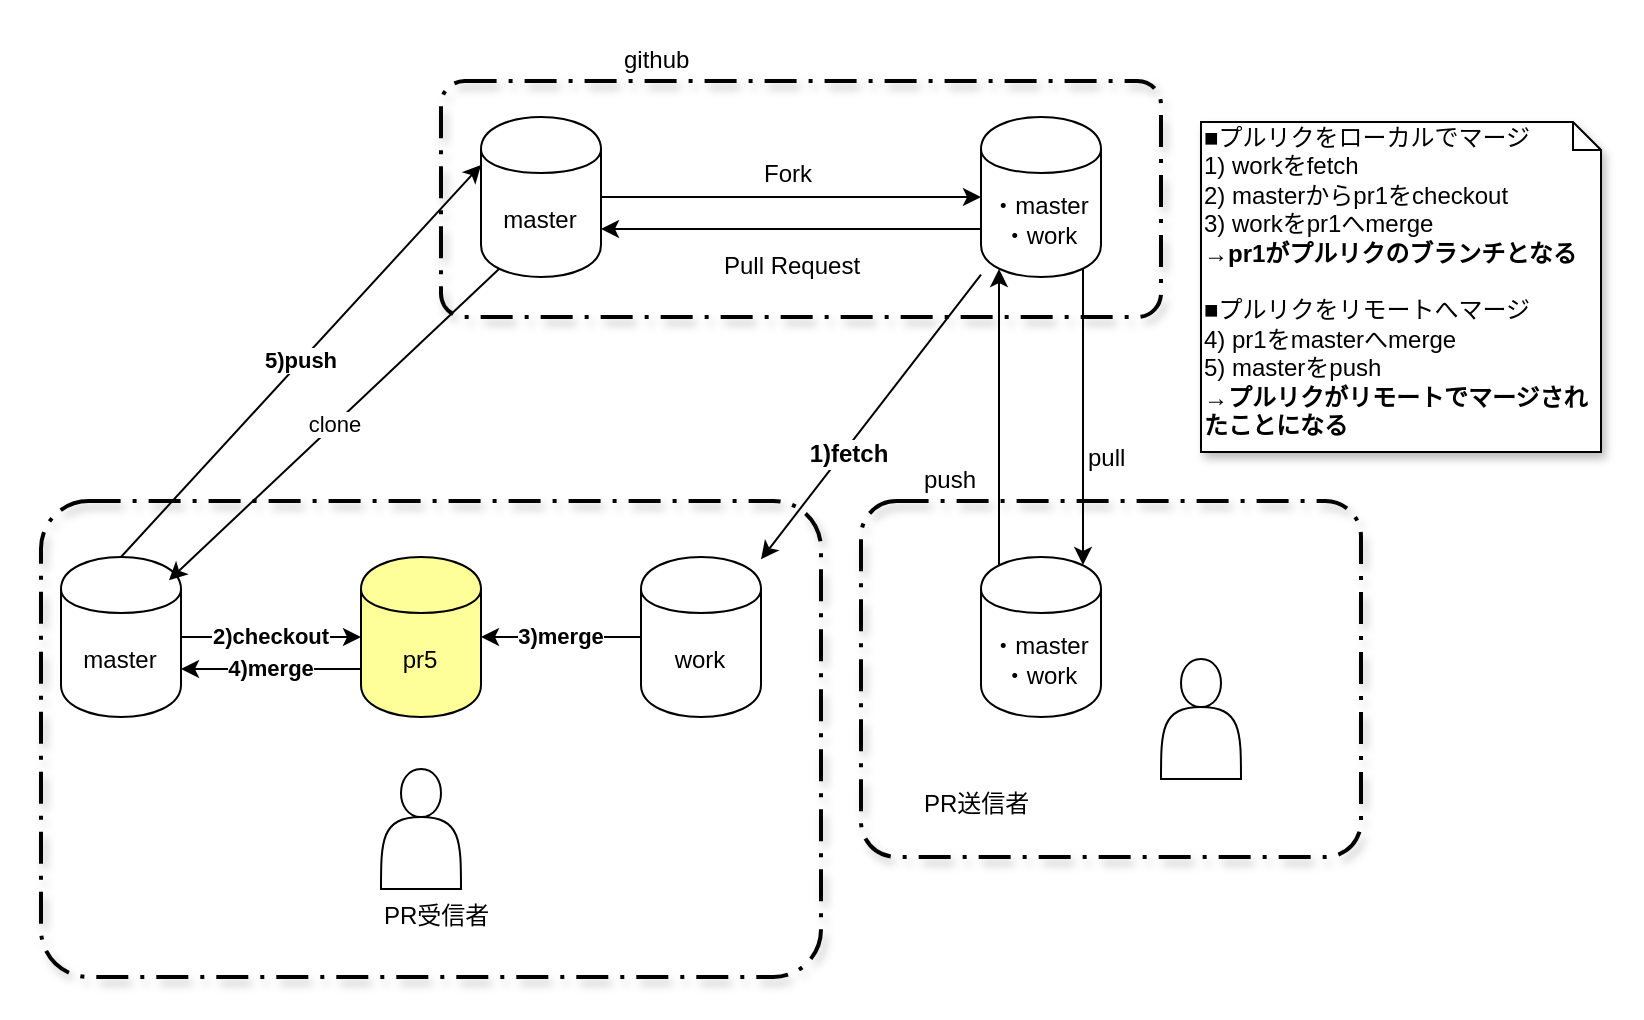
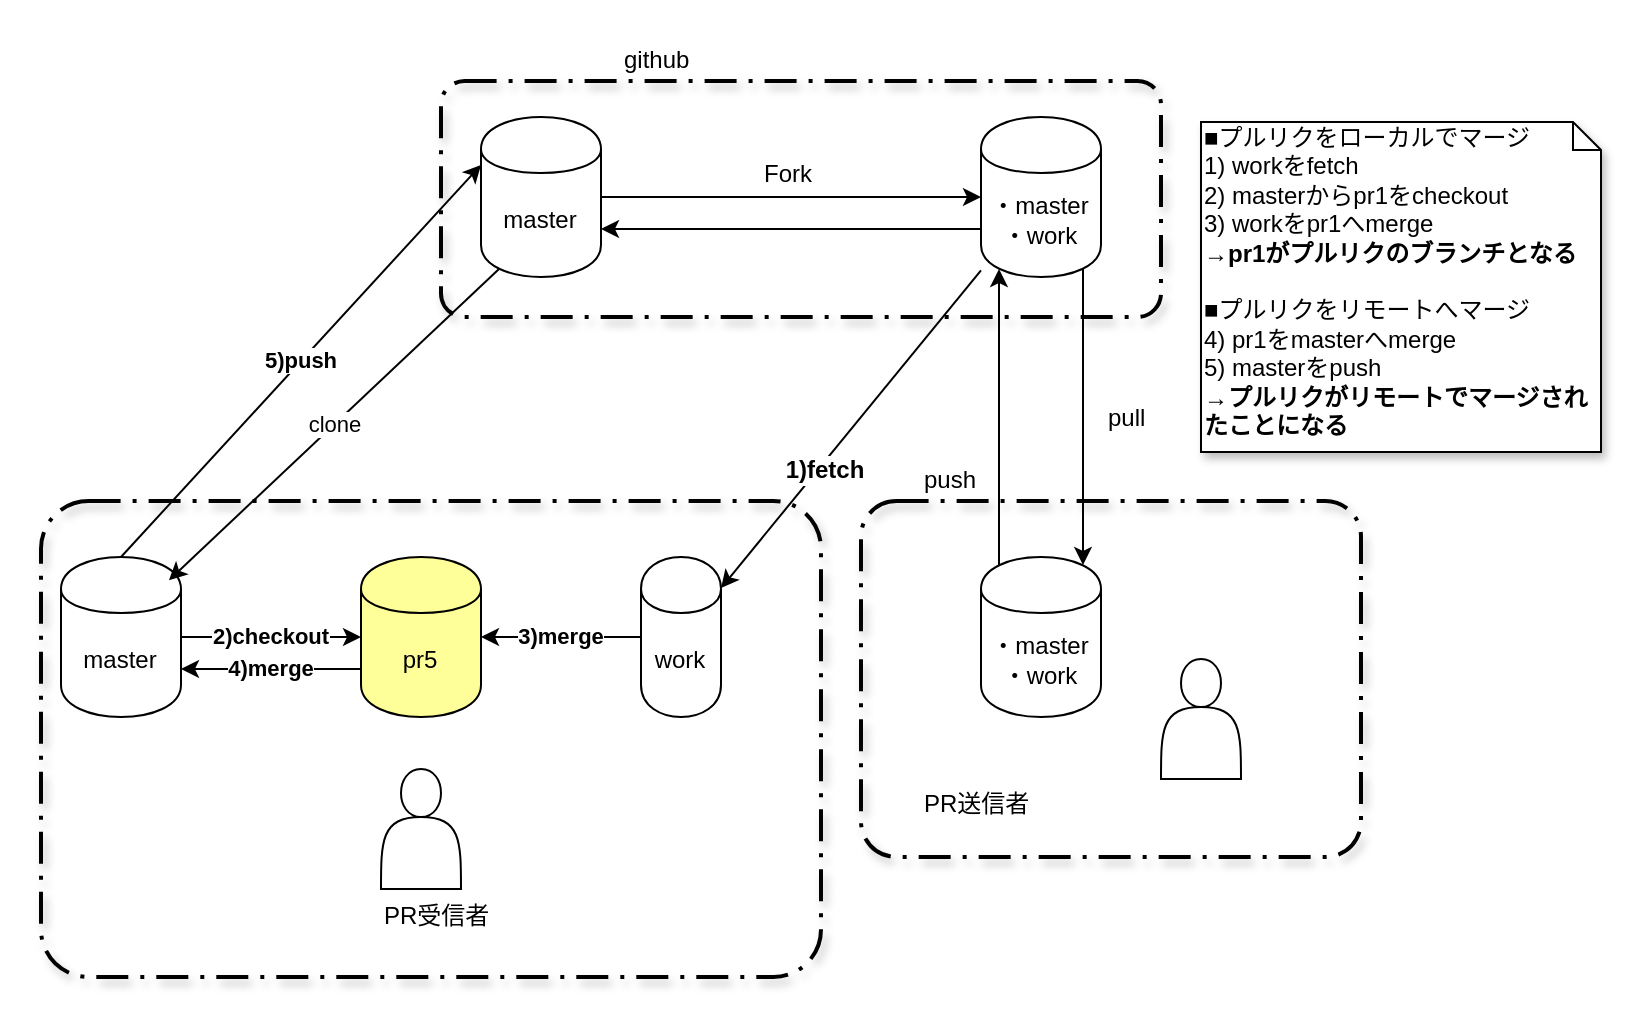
node "Pull Request": removed
node "pull": moved (1115, 459) -> (1135, 419)
node "work": size 120x160 -> 80x160
